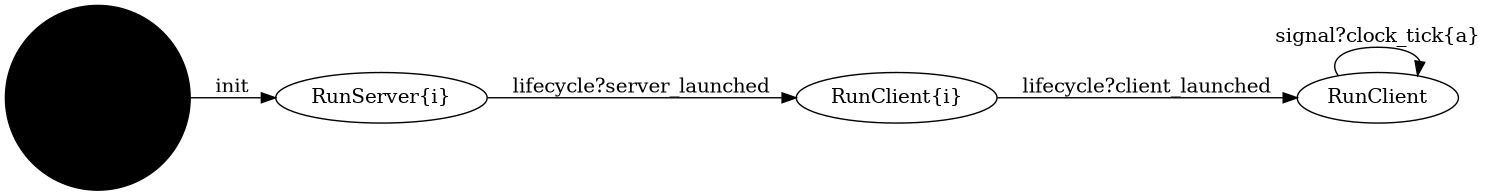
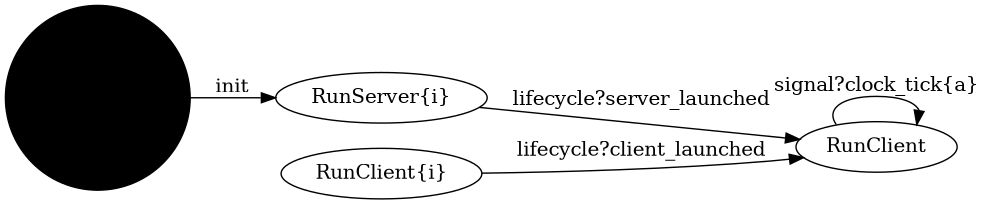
edge "RunServer{i}" -> "RunClient{i}": now "RunServer{i}" -> "RunClient"
